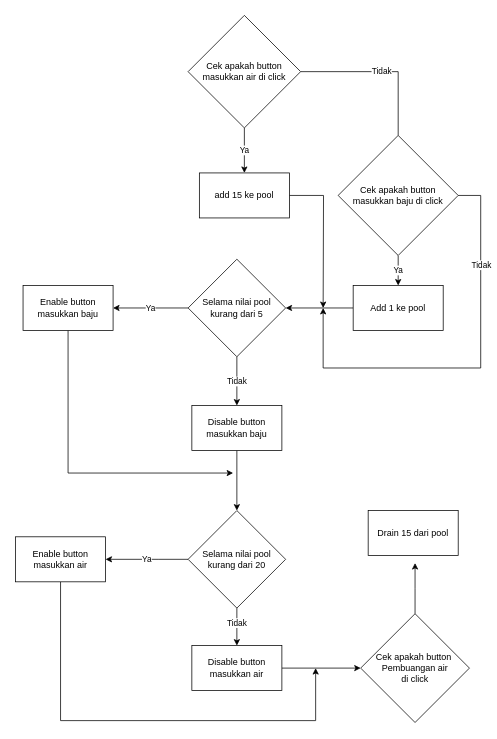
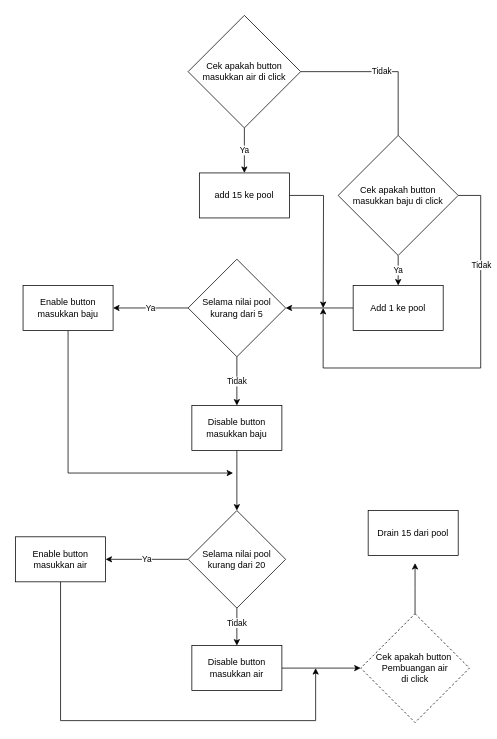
node "Cek apakah button Pembuangan air di click": style solid -> dashed
